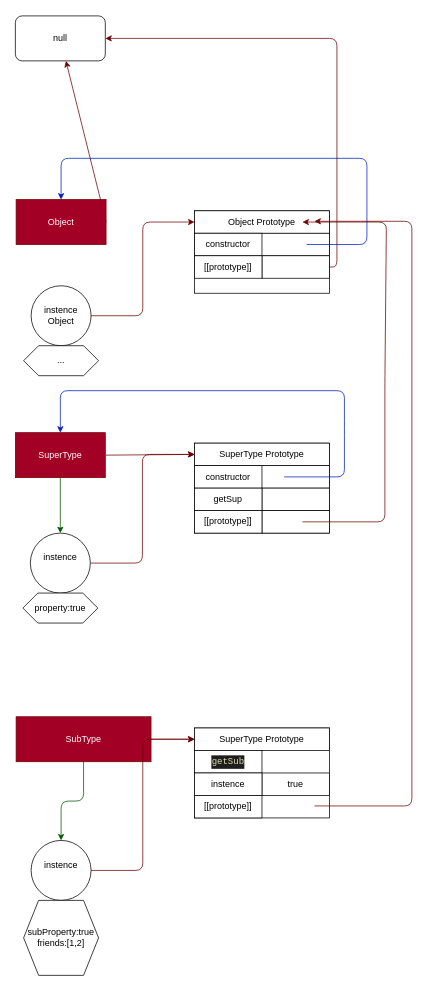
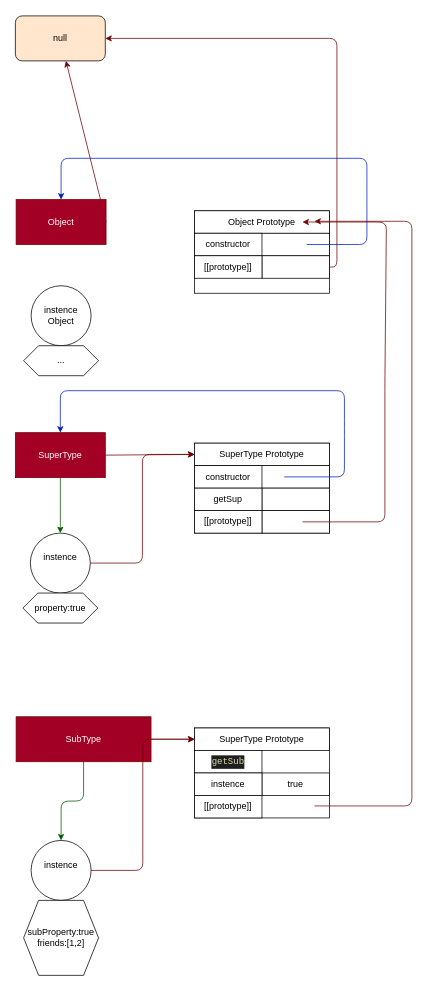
node "null": fillcolor #ffffff -> #ffe6cc
edge "instence Object" -> "Object Prototype": removed
